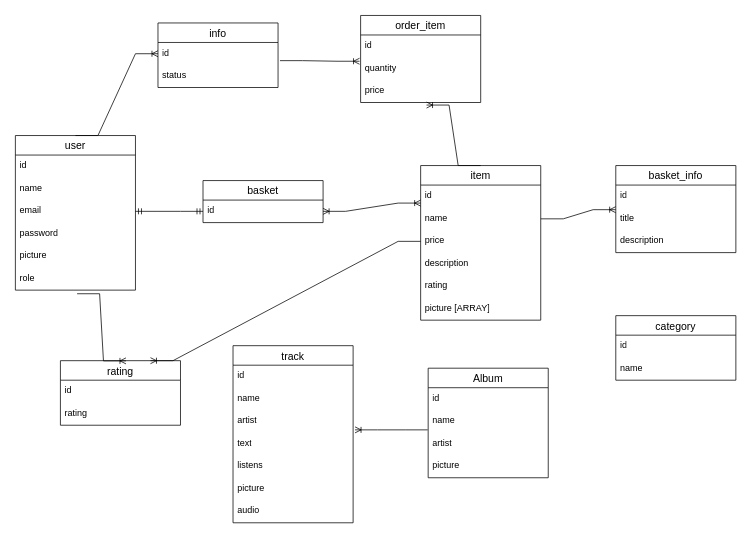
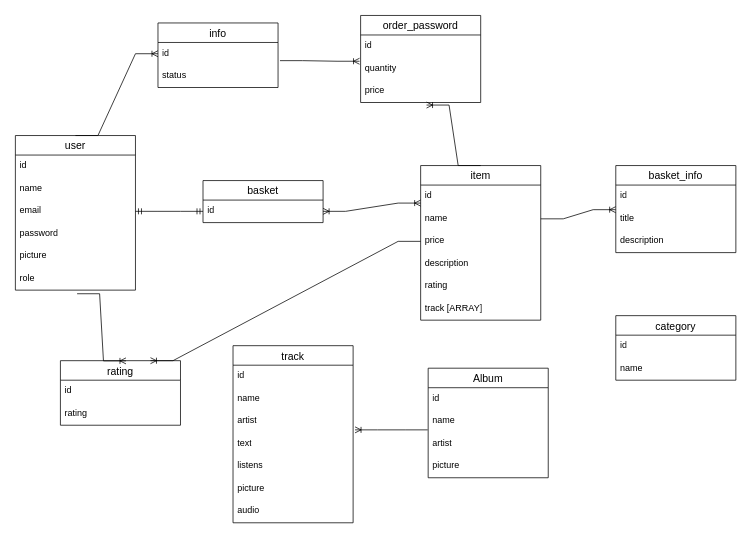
node "order_item": label "order_item" -> "order_password"
node "picture [ARRAY]": label "picture [ARRAY]" -> "track [ARRAY]"
